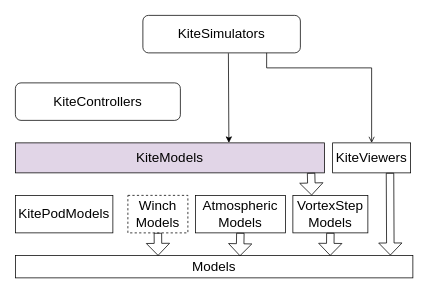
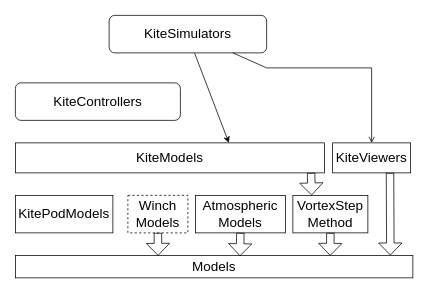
node "KiteSimulators": moved (222, 34) -> (188, 34)
node "KiteModels": fillcolor #e1d5e7 -> #ffffff
node "VortexStep Models": label "VortexStep Models" -> "VortexStep Method"
